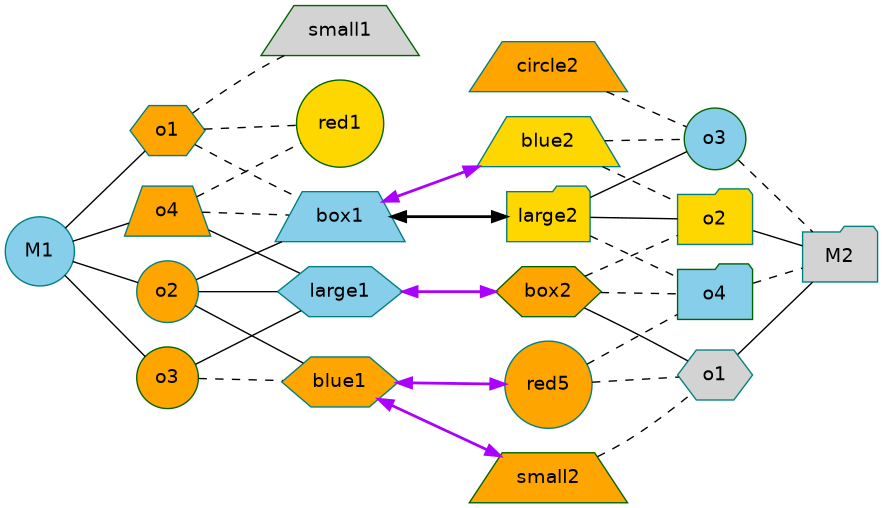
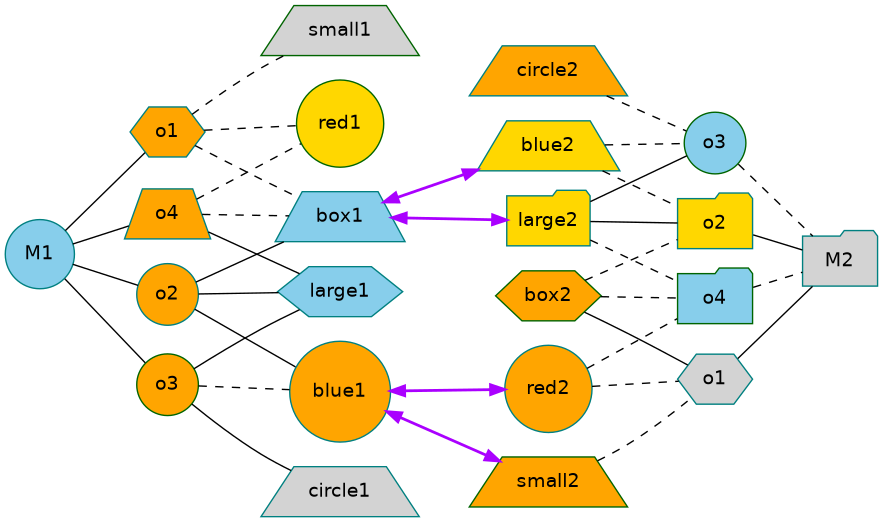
edge "box1" -- "large2": color #000000 -> #aa00ff
edge "large1" -- "box2": removed
node "blue1": shape hexagon -> circle
node "red5": label "red5" -> "red2"
node "circle1": added
